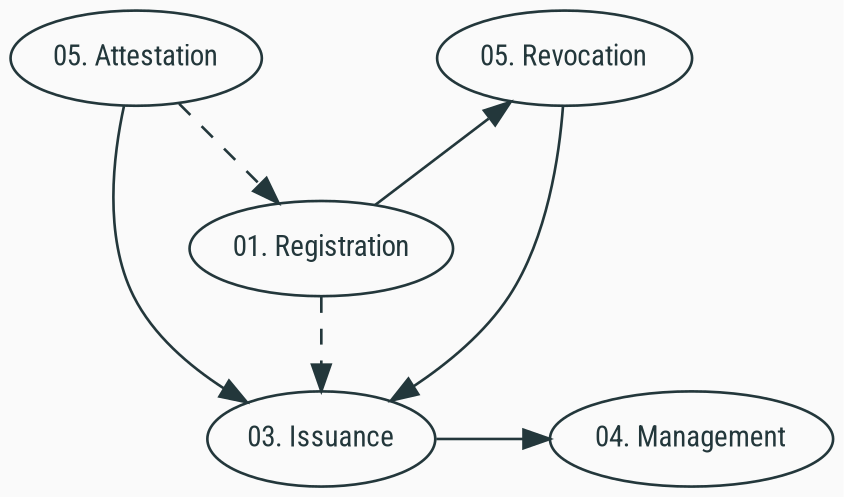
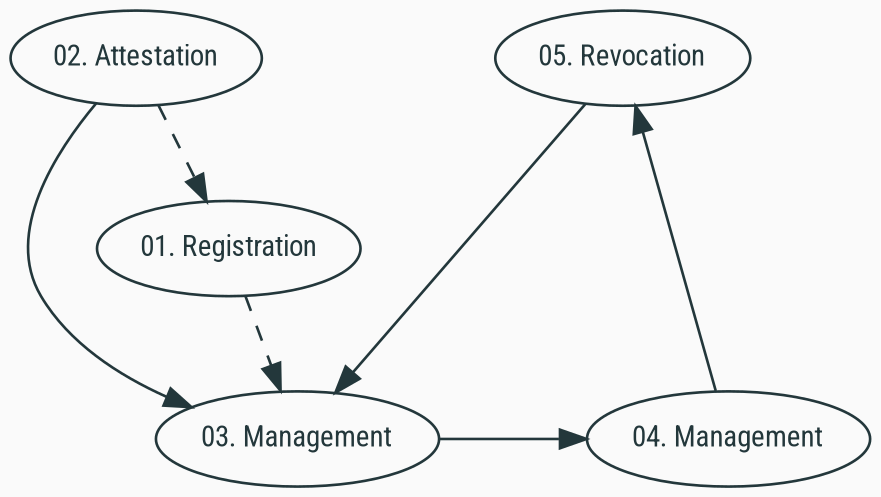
node "05. Attestation": label "05. Attestation" -> "02. Attestation"
edge "01. Registration" -> "05. Revocation": now "04. Management" -> "05. Revocation"
node "03. Issuance": label "03. Issuance" -> "03. Management"
